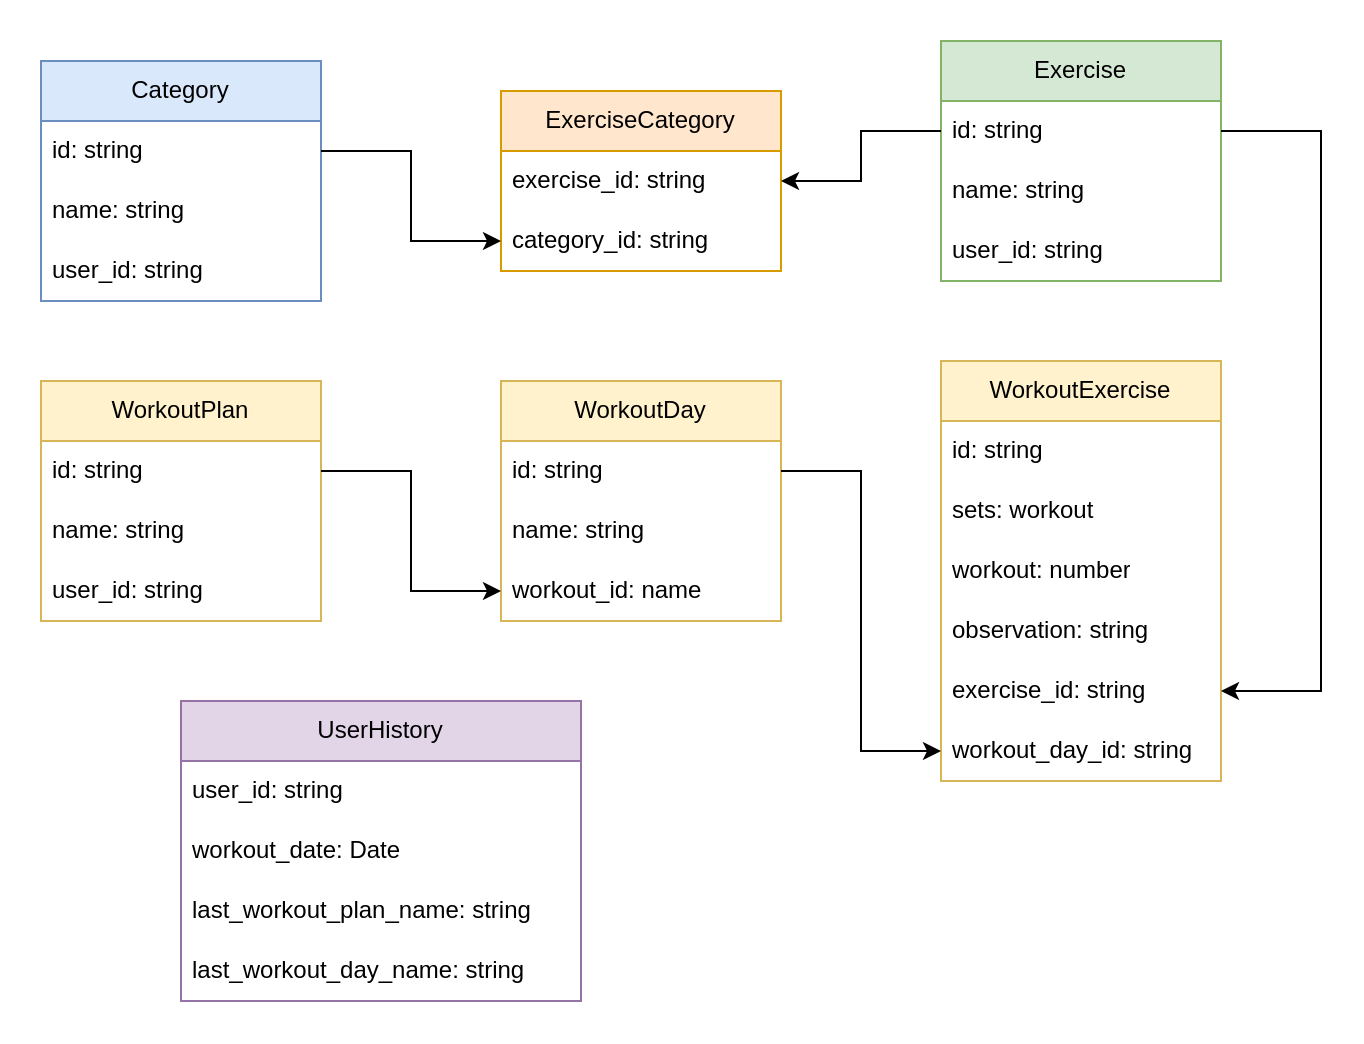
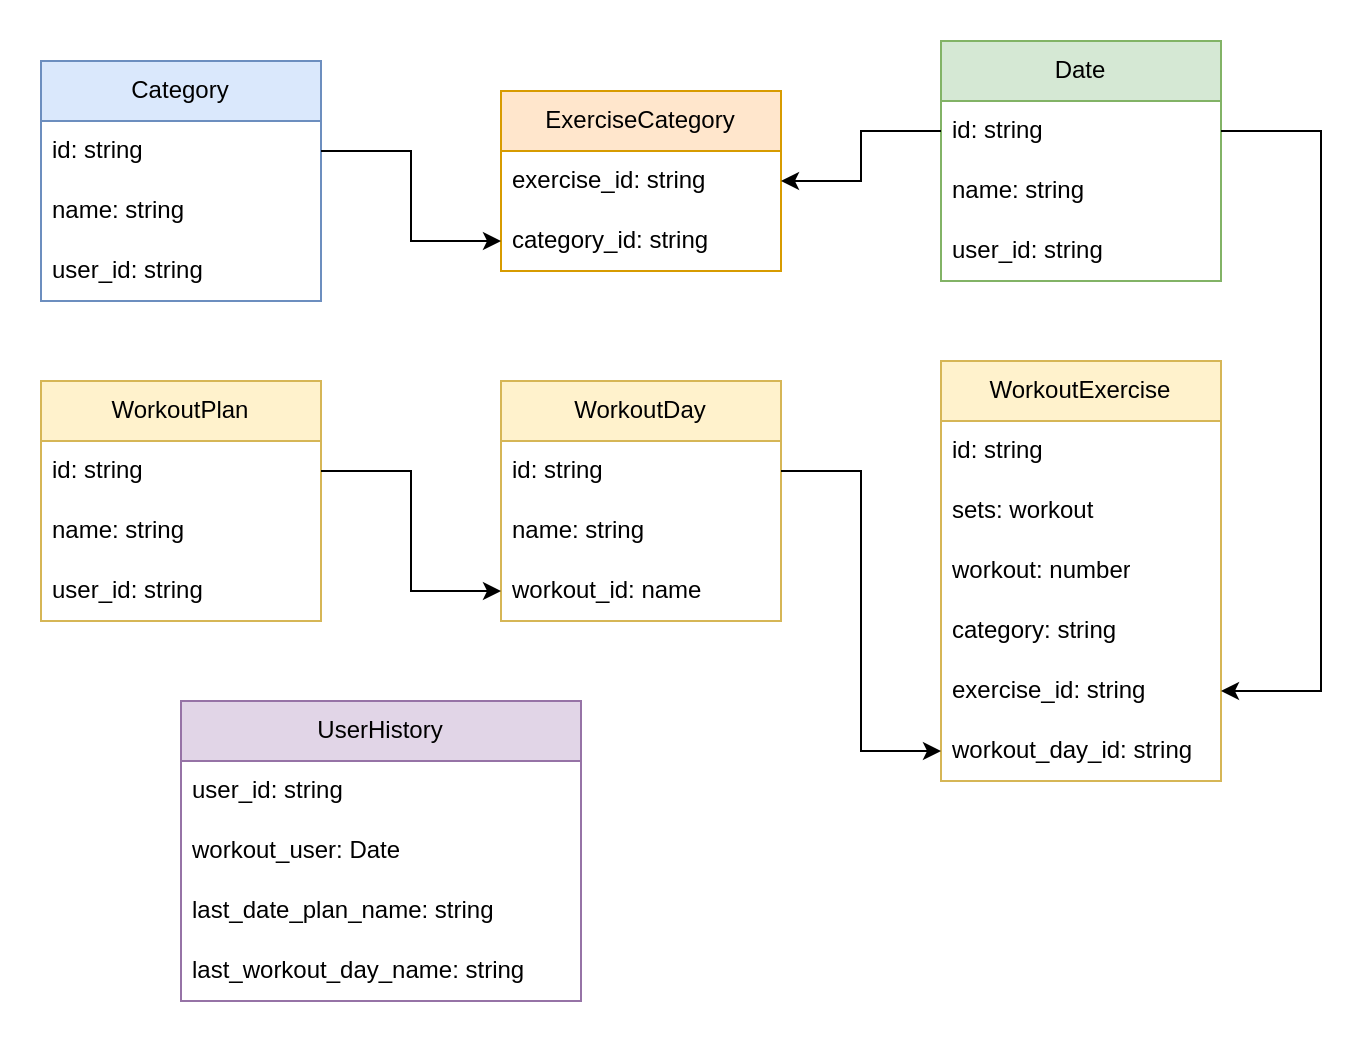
node "Exercise": label "Exercise" -> "Date"
node "observation: string": label "observation: string" -> "category: string"
node "workout_date: Date": label "workout_date: Date" -> "workout_user: Date"
node "last_workout_plan_name: string": label "last_workout_plan_name: string" -> "last_date_plan_name: string"
